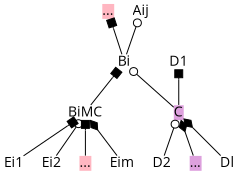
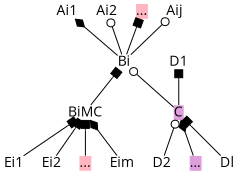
node "Ai1": added
node "Ai2": added
edge "Ei2" -> "BiMC": arrowhead odot -> box
edge "Dl" -> "C": arrowhead diamond -> box
